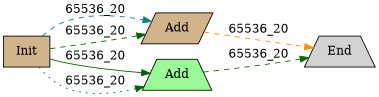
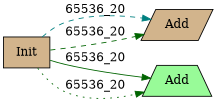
node "End": removed
